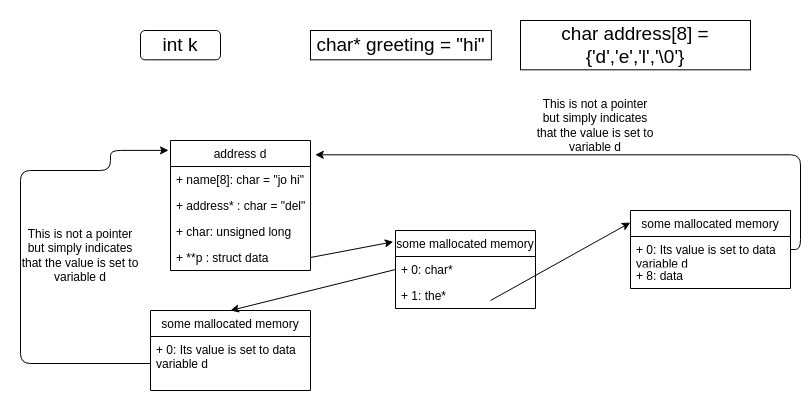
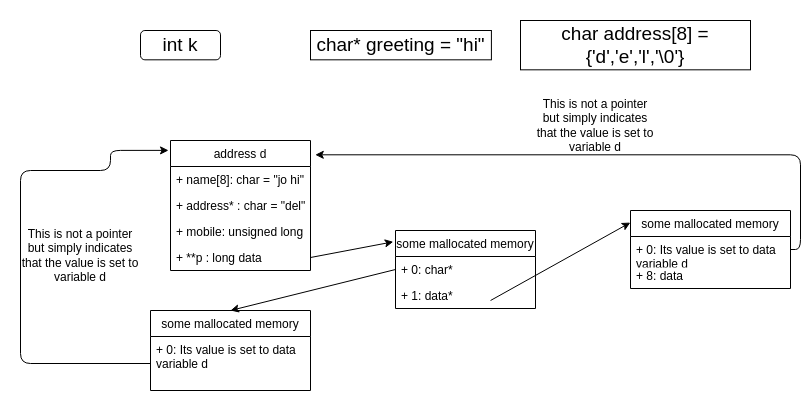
node "+ char: unsigned long": label "+ char: unsigned long" -> "+ mobile: unsigned long"
node "+ **p : struct data": label "+ **p : struct data" -> "+ **p : long data"
node "+ 1: the*": label "+ 1: the*" -> "+ 1: data*"
